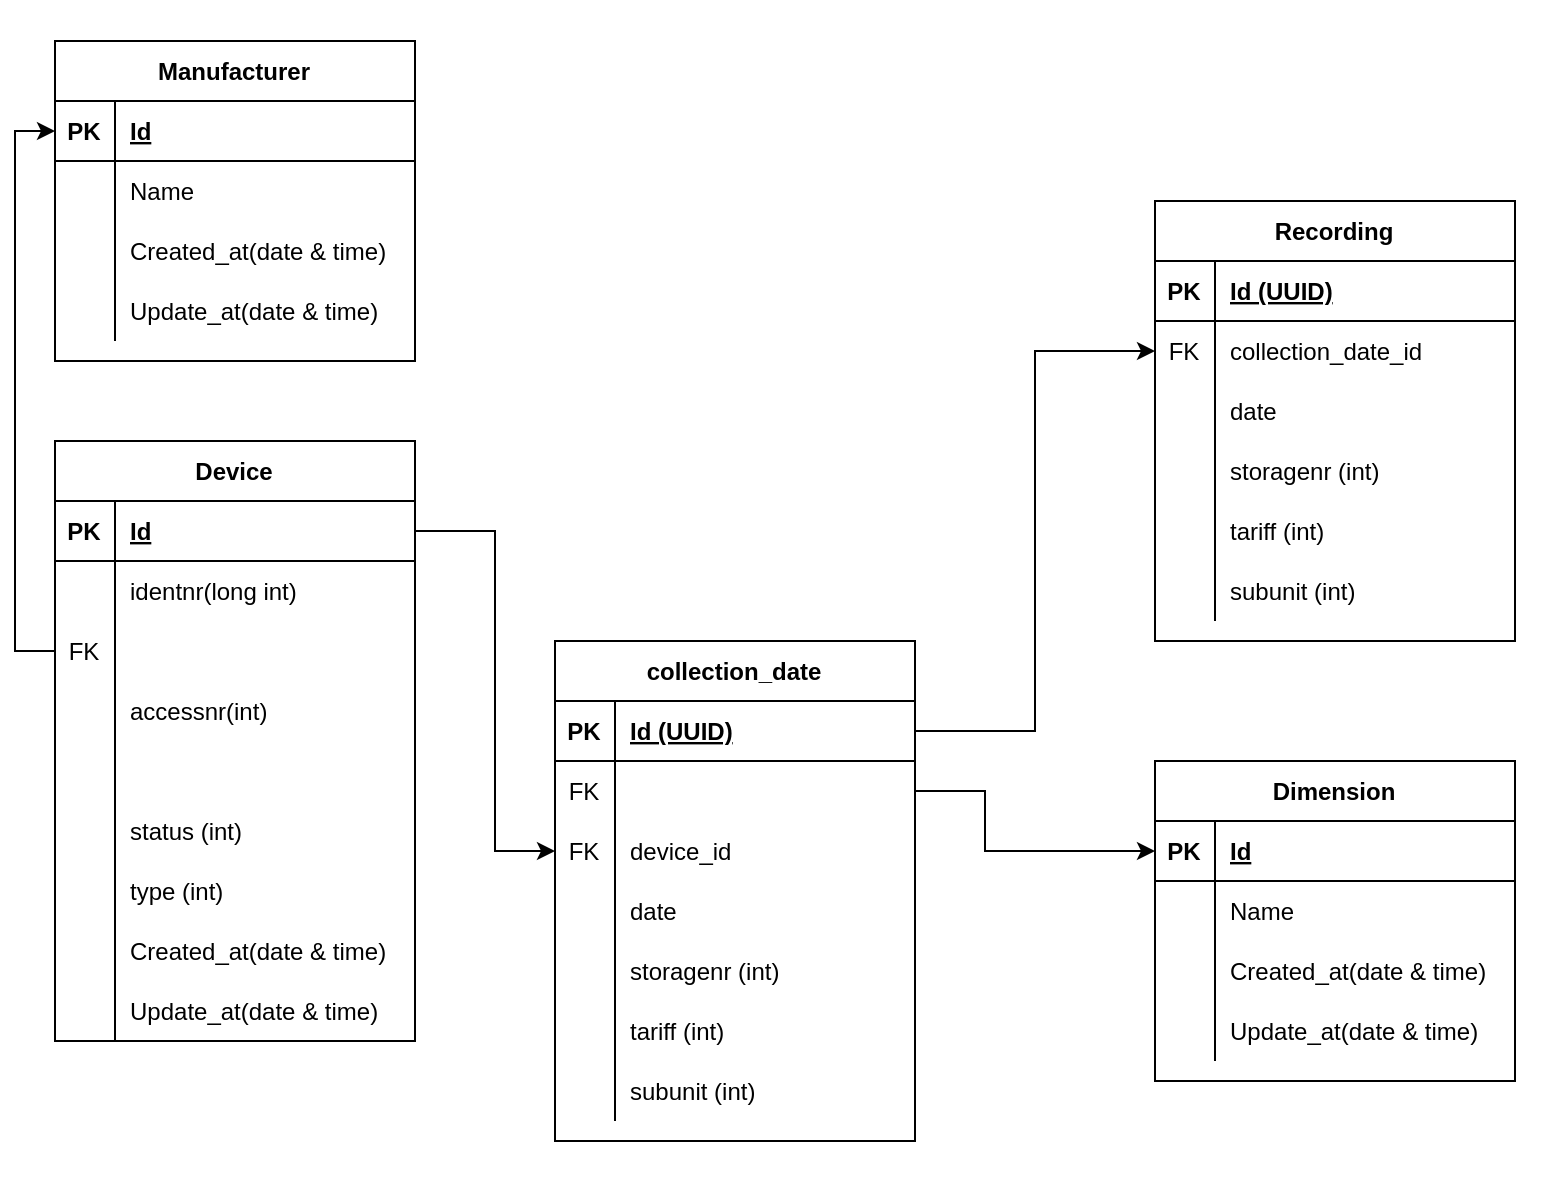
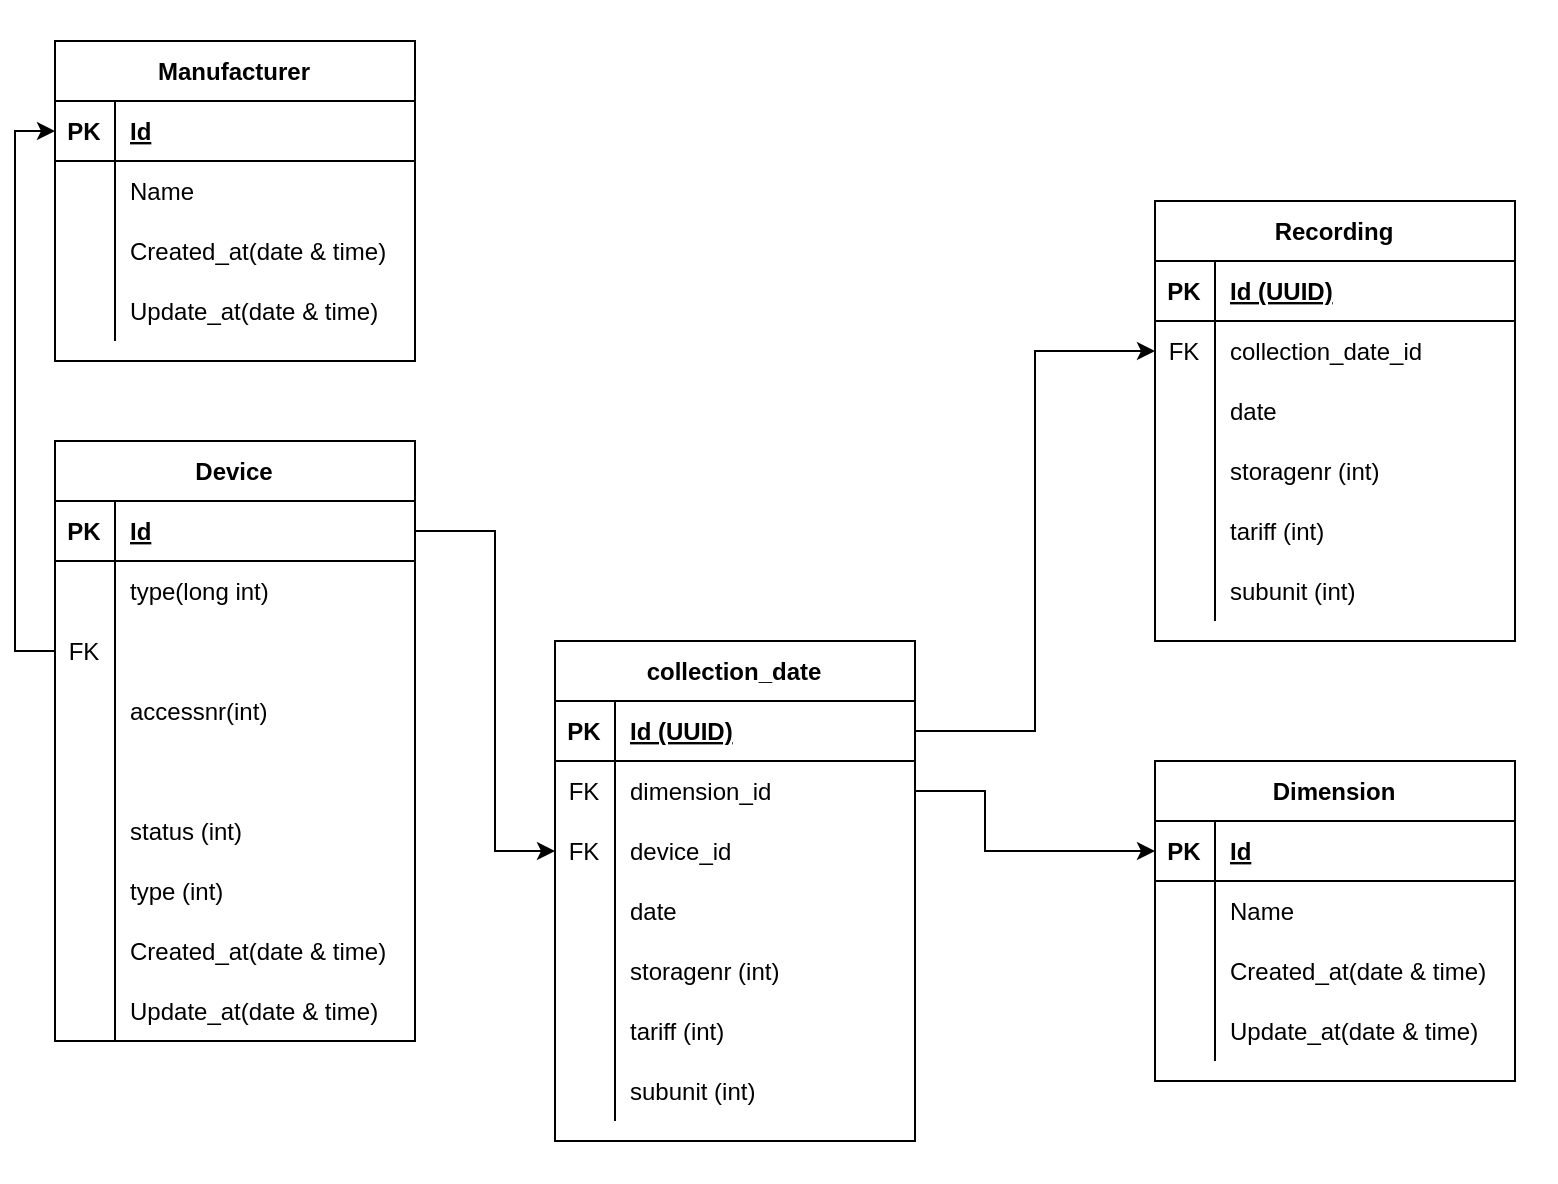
node "identnr(long int)": label "identnr(long int)" -> "type(long int)"
node "dimension_id": added
